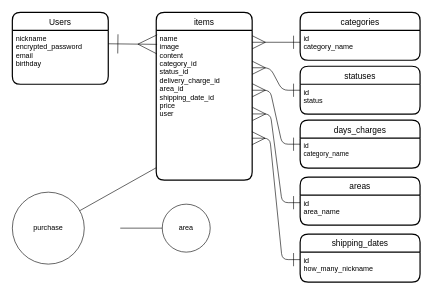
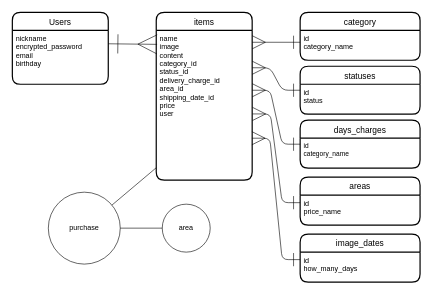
node "categories": label "categories" -> "category"
node "id area_name": label "id area_name" -> "id price_name"
node "purchase": moved (48, 228) -> (84, 228)
node "shipping_dates": label "shipping_dates" -> "image_dates"
node "id how_many_nickname": label "id how_many_nickname" -> "id how_many_days"
